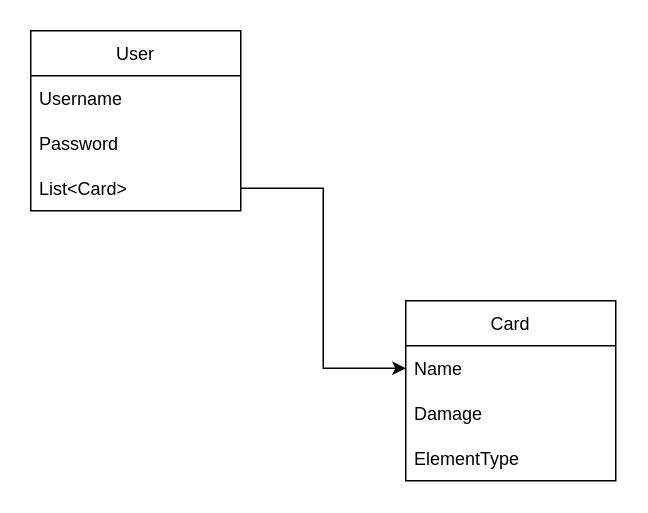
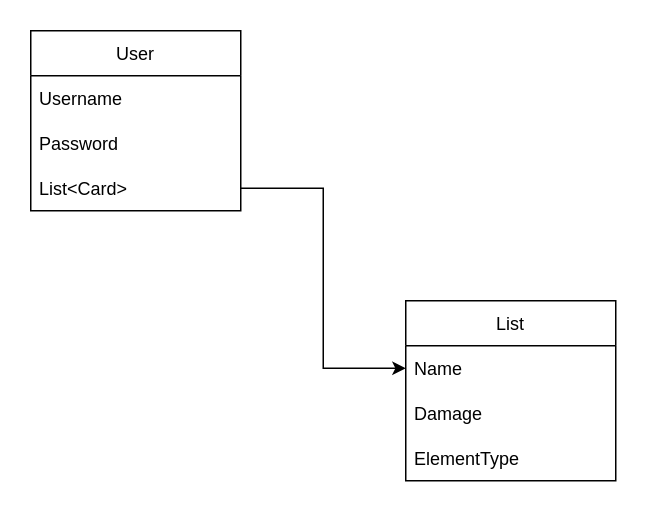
node "Card": label "Card" -> "List"
